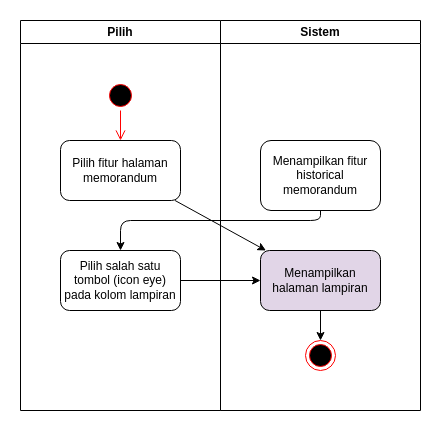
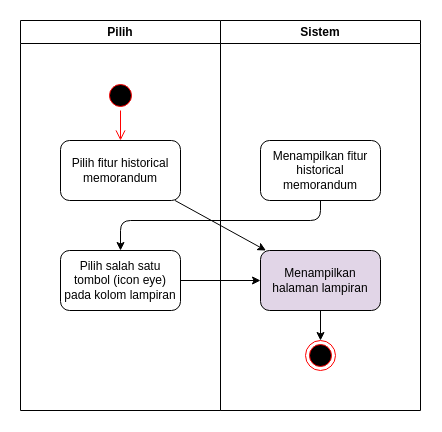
node "Pilih fitur halaman memorandum": label "Pilih fitur halaman memorandum" -> "Pilih fitur historical memorandum"
node "Menampilkan fitur historical memorandum": size 120x70 -> 120x60
